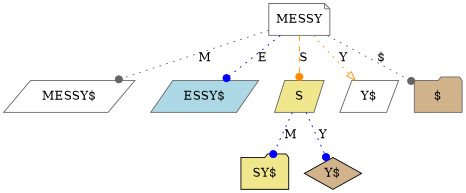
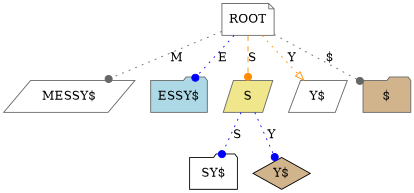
node "MESSY": label "MESSY" -> "ROOT"
node "ESSY$": shape parallelogram -> folder
edge "S" -> "SY$": label "M" -> "S"
node "SY$": fillcolor khaki -> white
